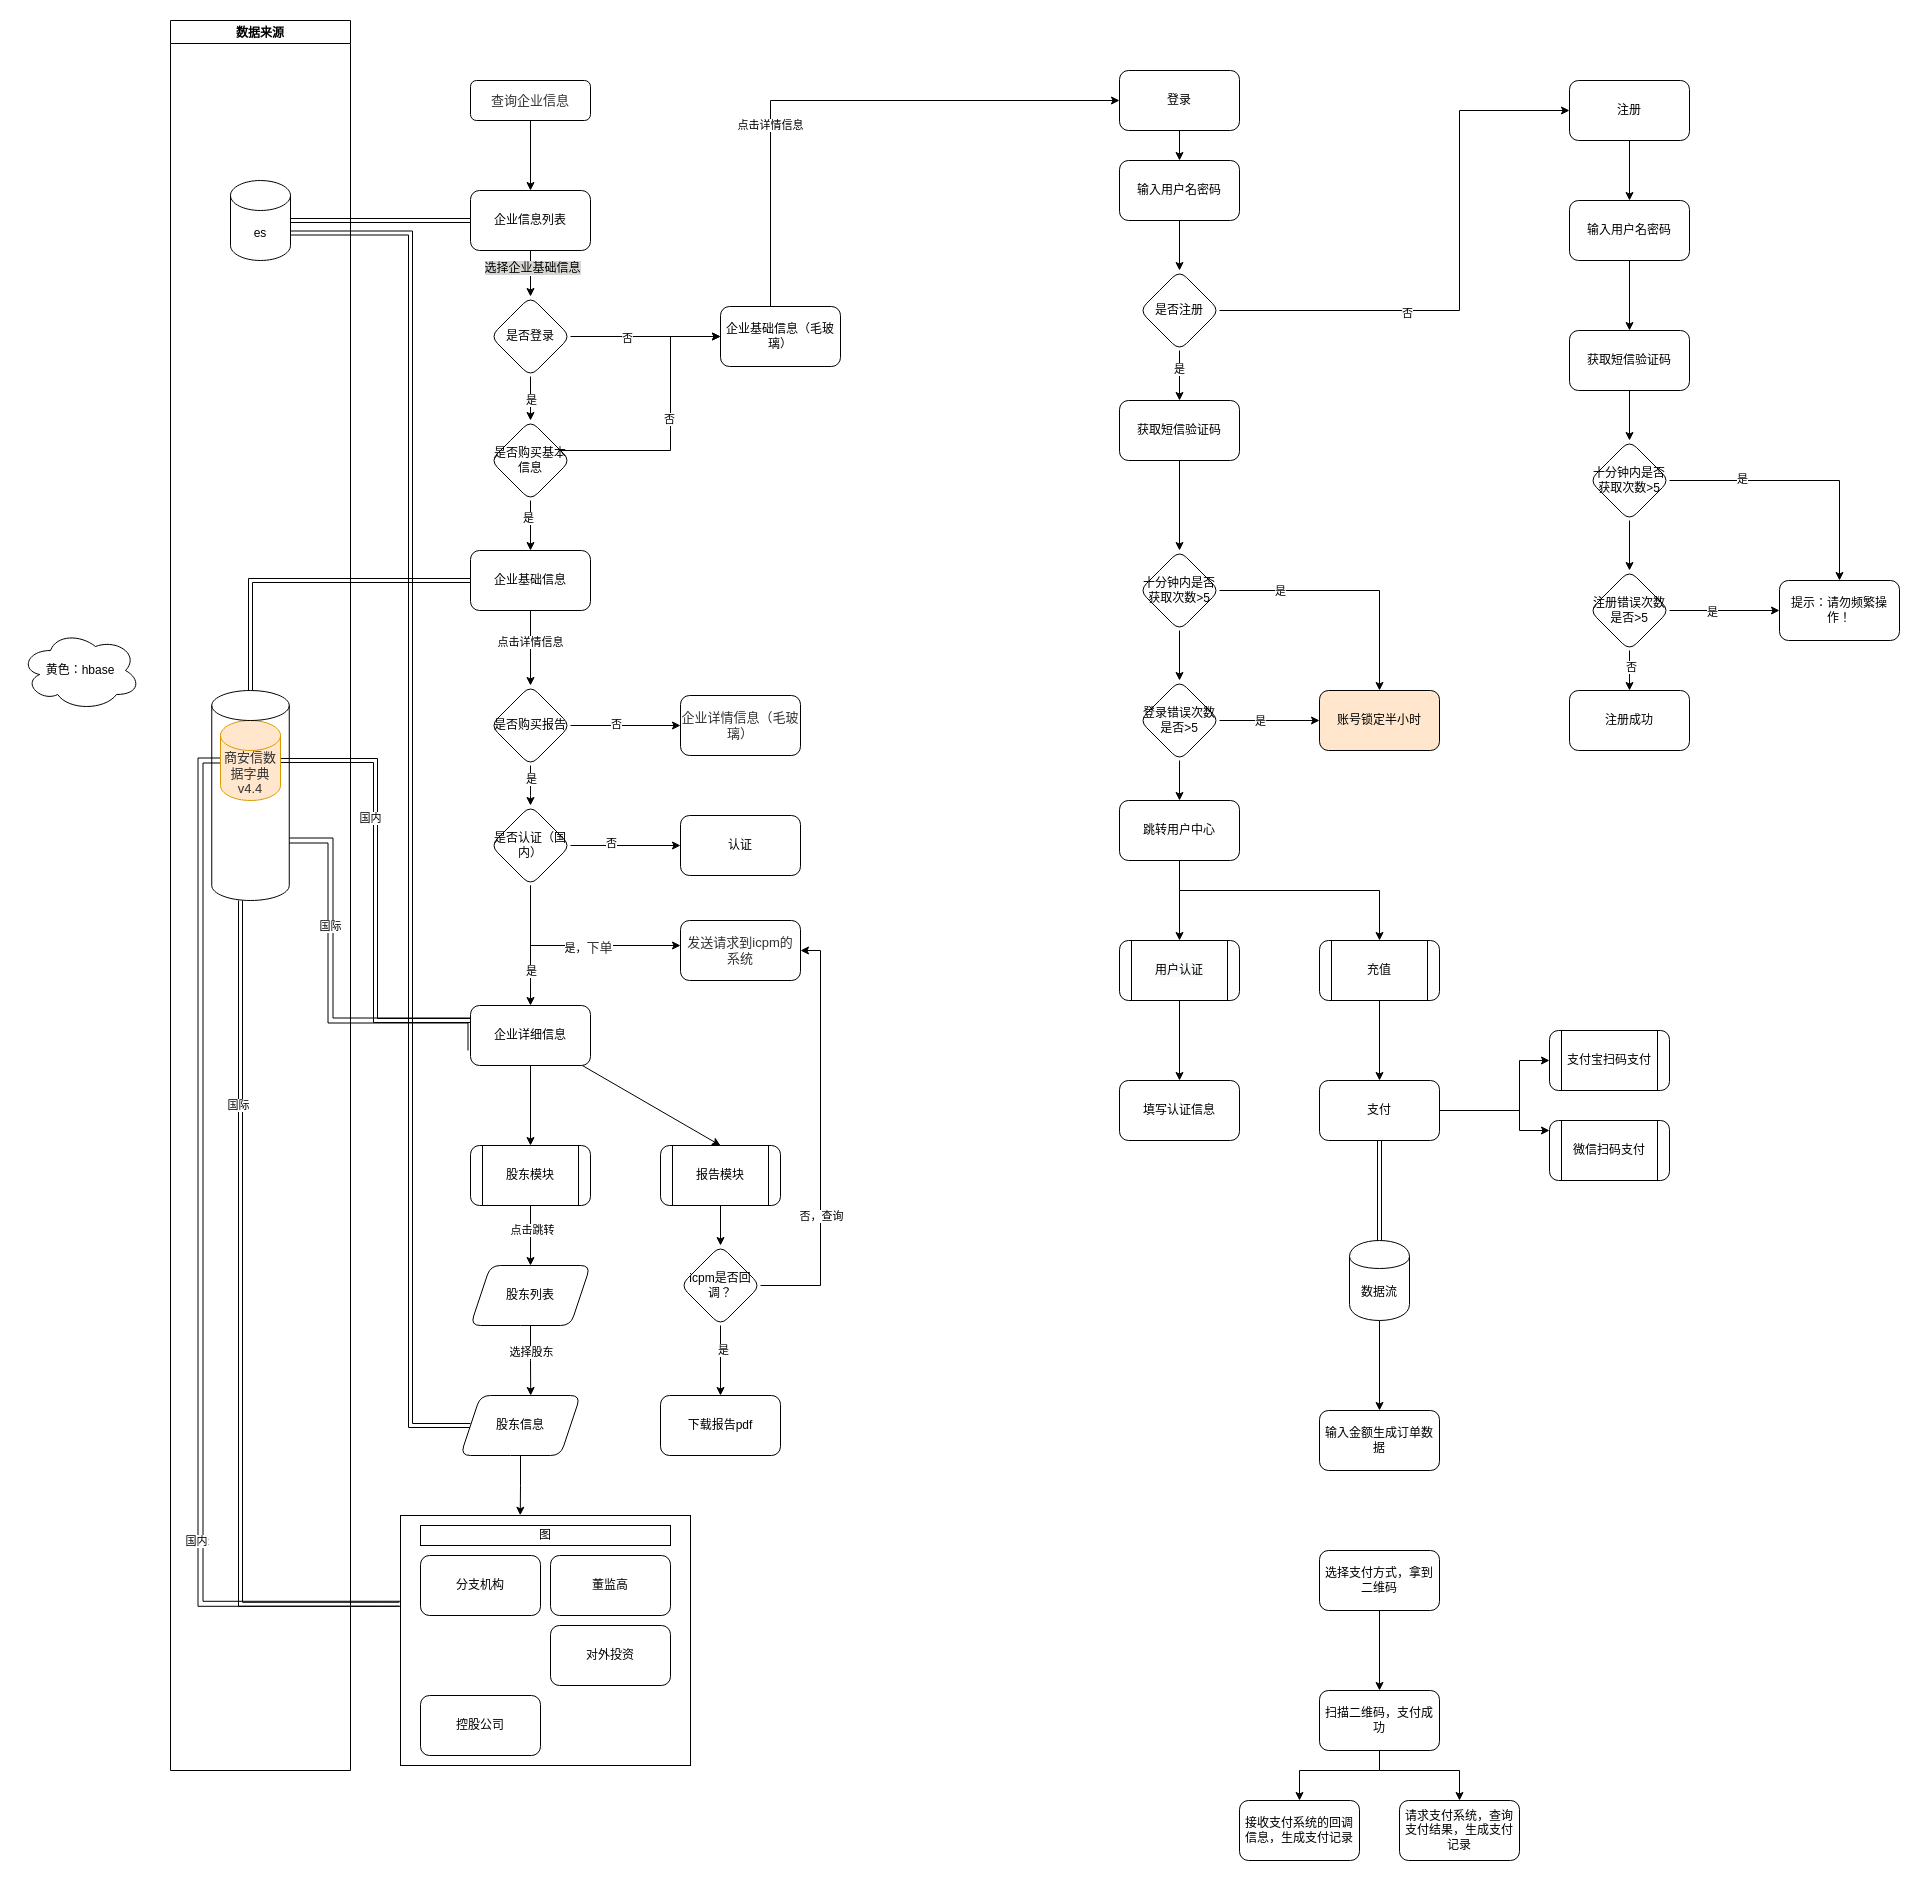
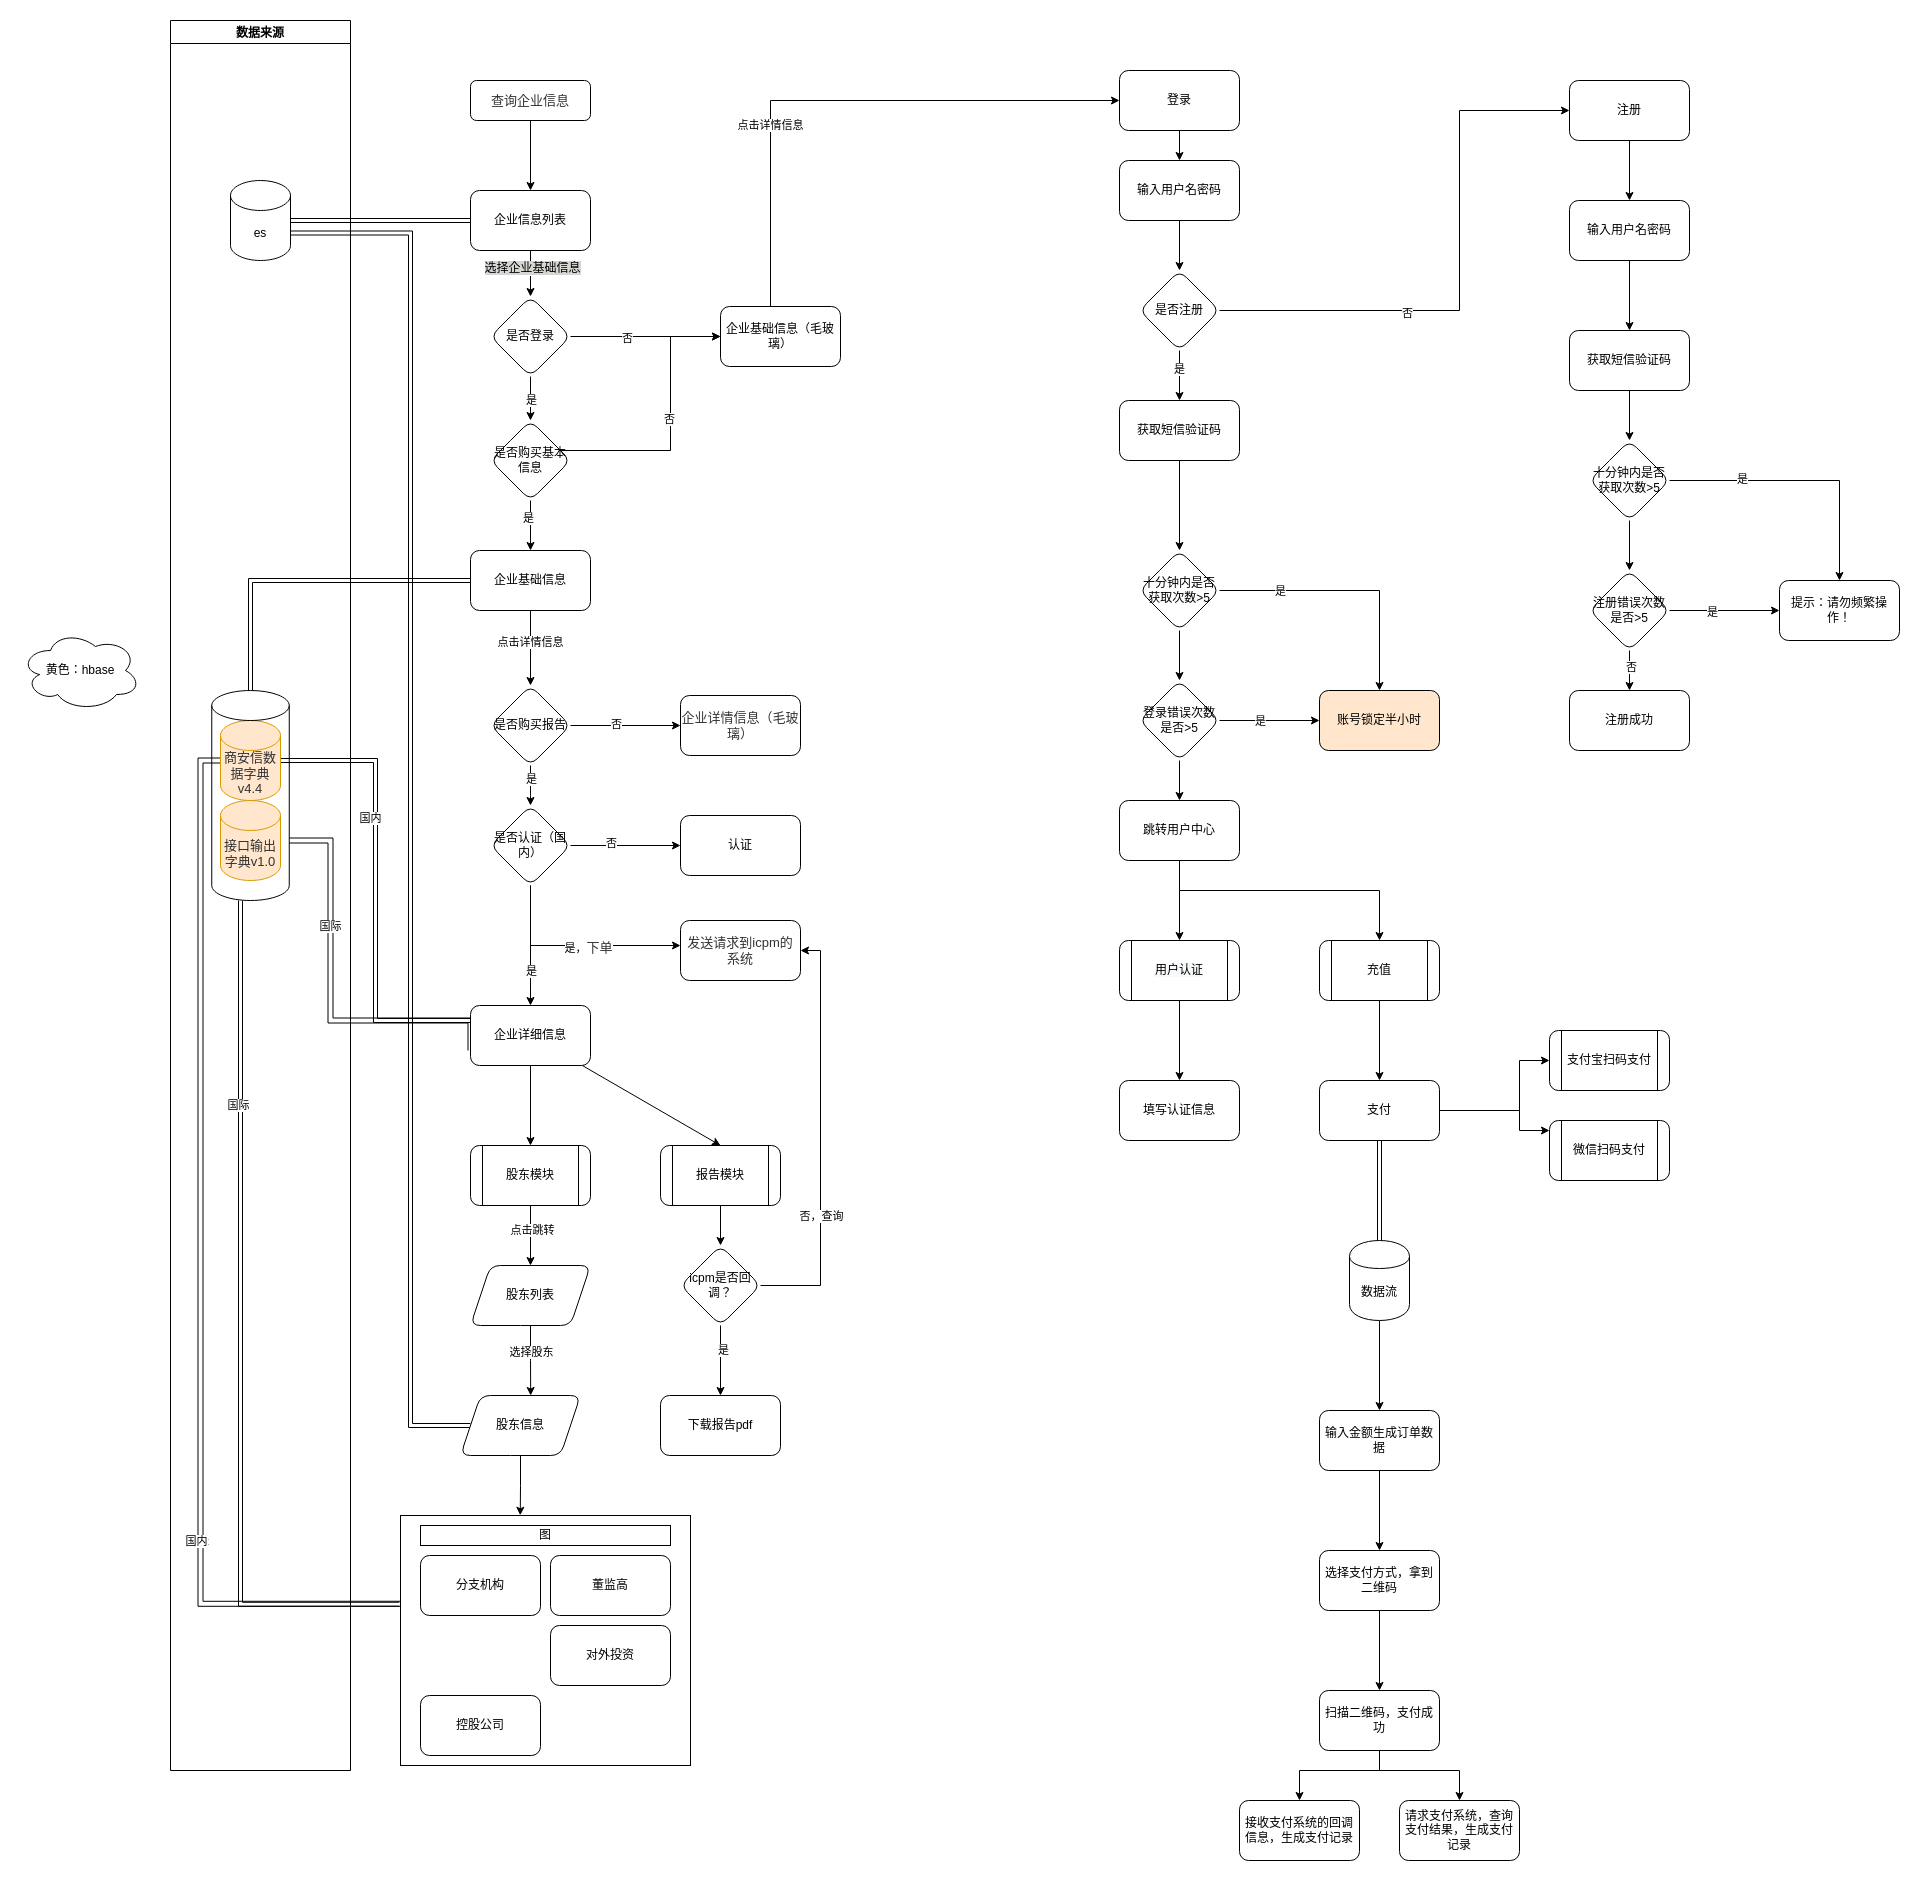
node "接口输出字典v1.0": added
edge "输入金额生成订单数据" -> "选择支付方式，拿到二维码": added
